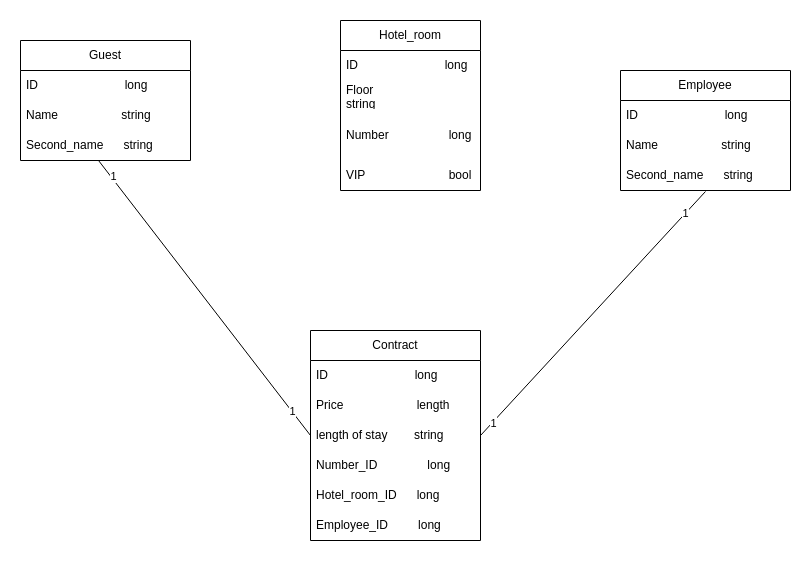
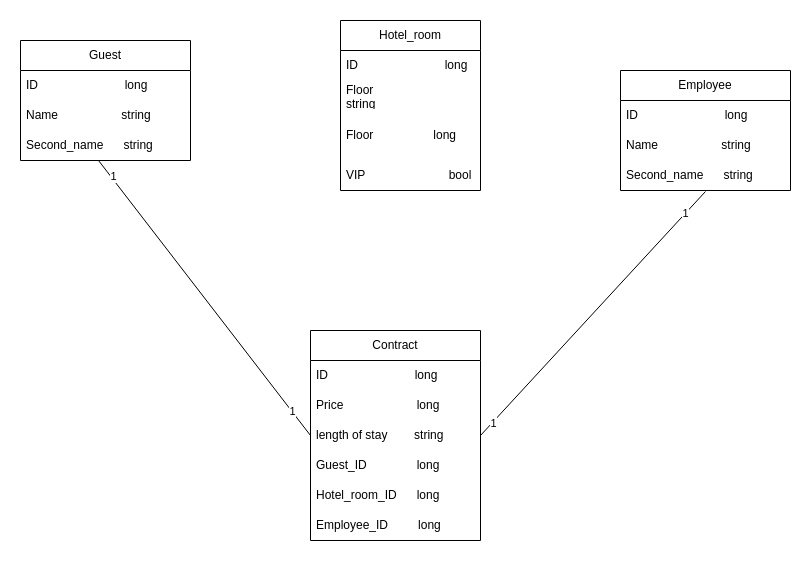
node "Number long": label "Number long" -> "Floor long"
node "Price length": label "Price length" -> "Price long"
node "Number_ID long": label "Number_ID long" -> "Guest_ID long"
